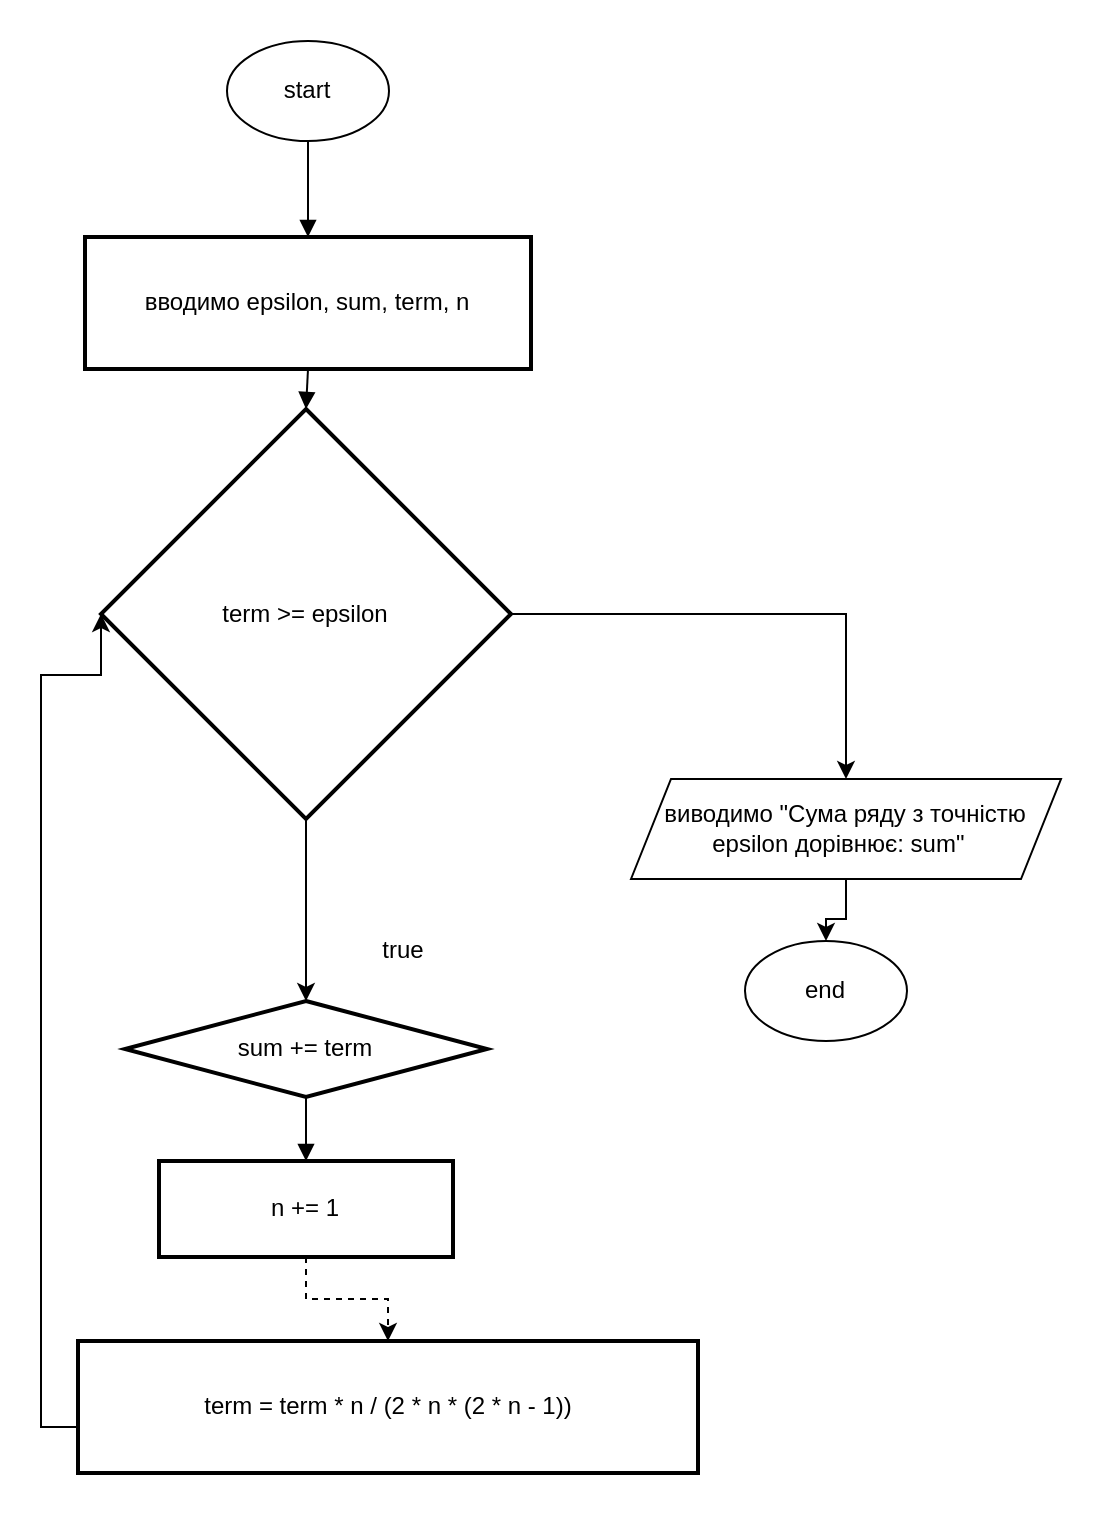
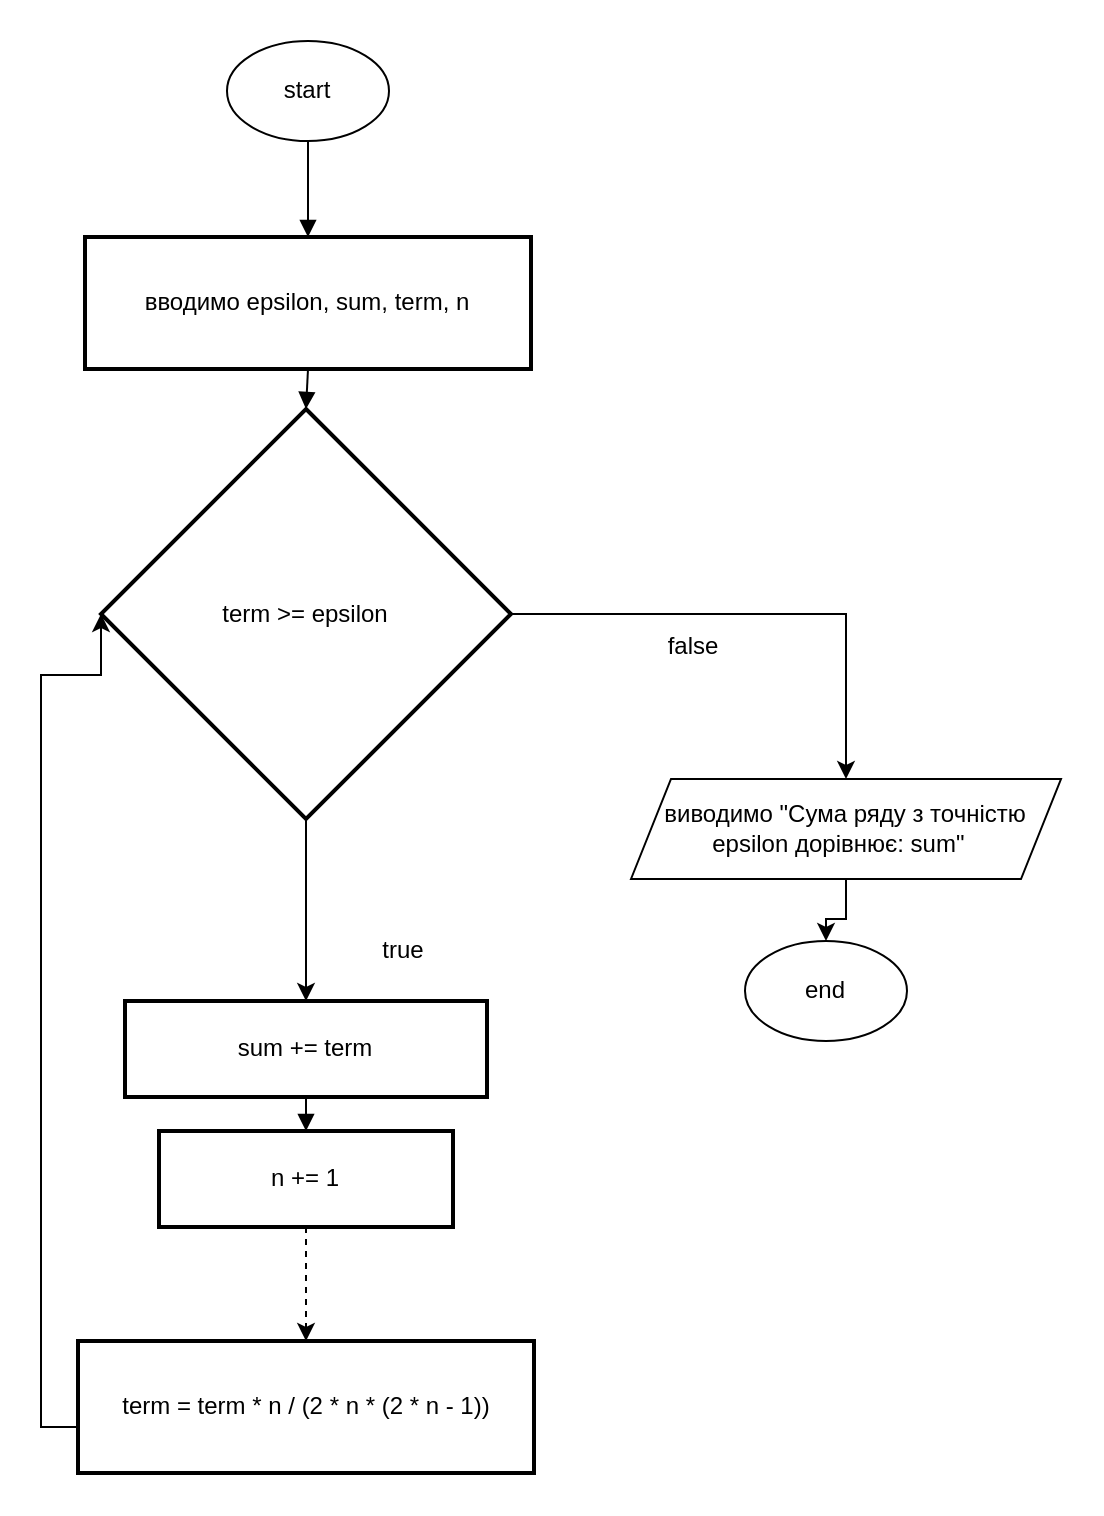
node "false": added
node "sum += term": shape diamond -> rectangle
node "n += 1": moved (306, 1209) -> (306, 1179)
node "term = term * n / (2 * n * (2 * n - 1))": size 620x132 -> 456x132
